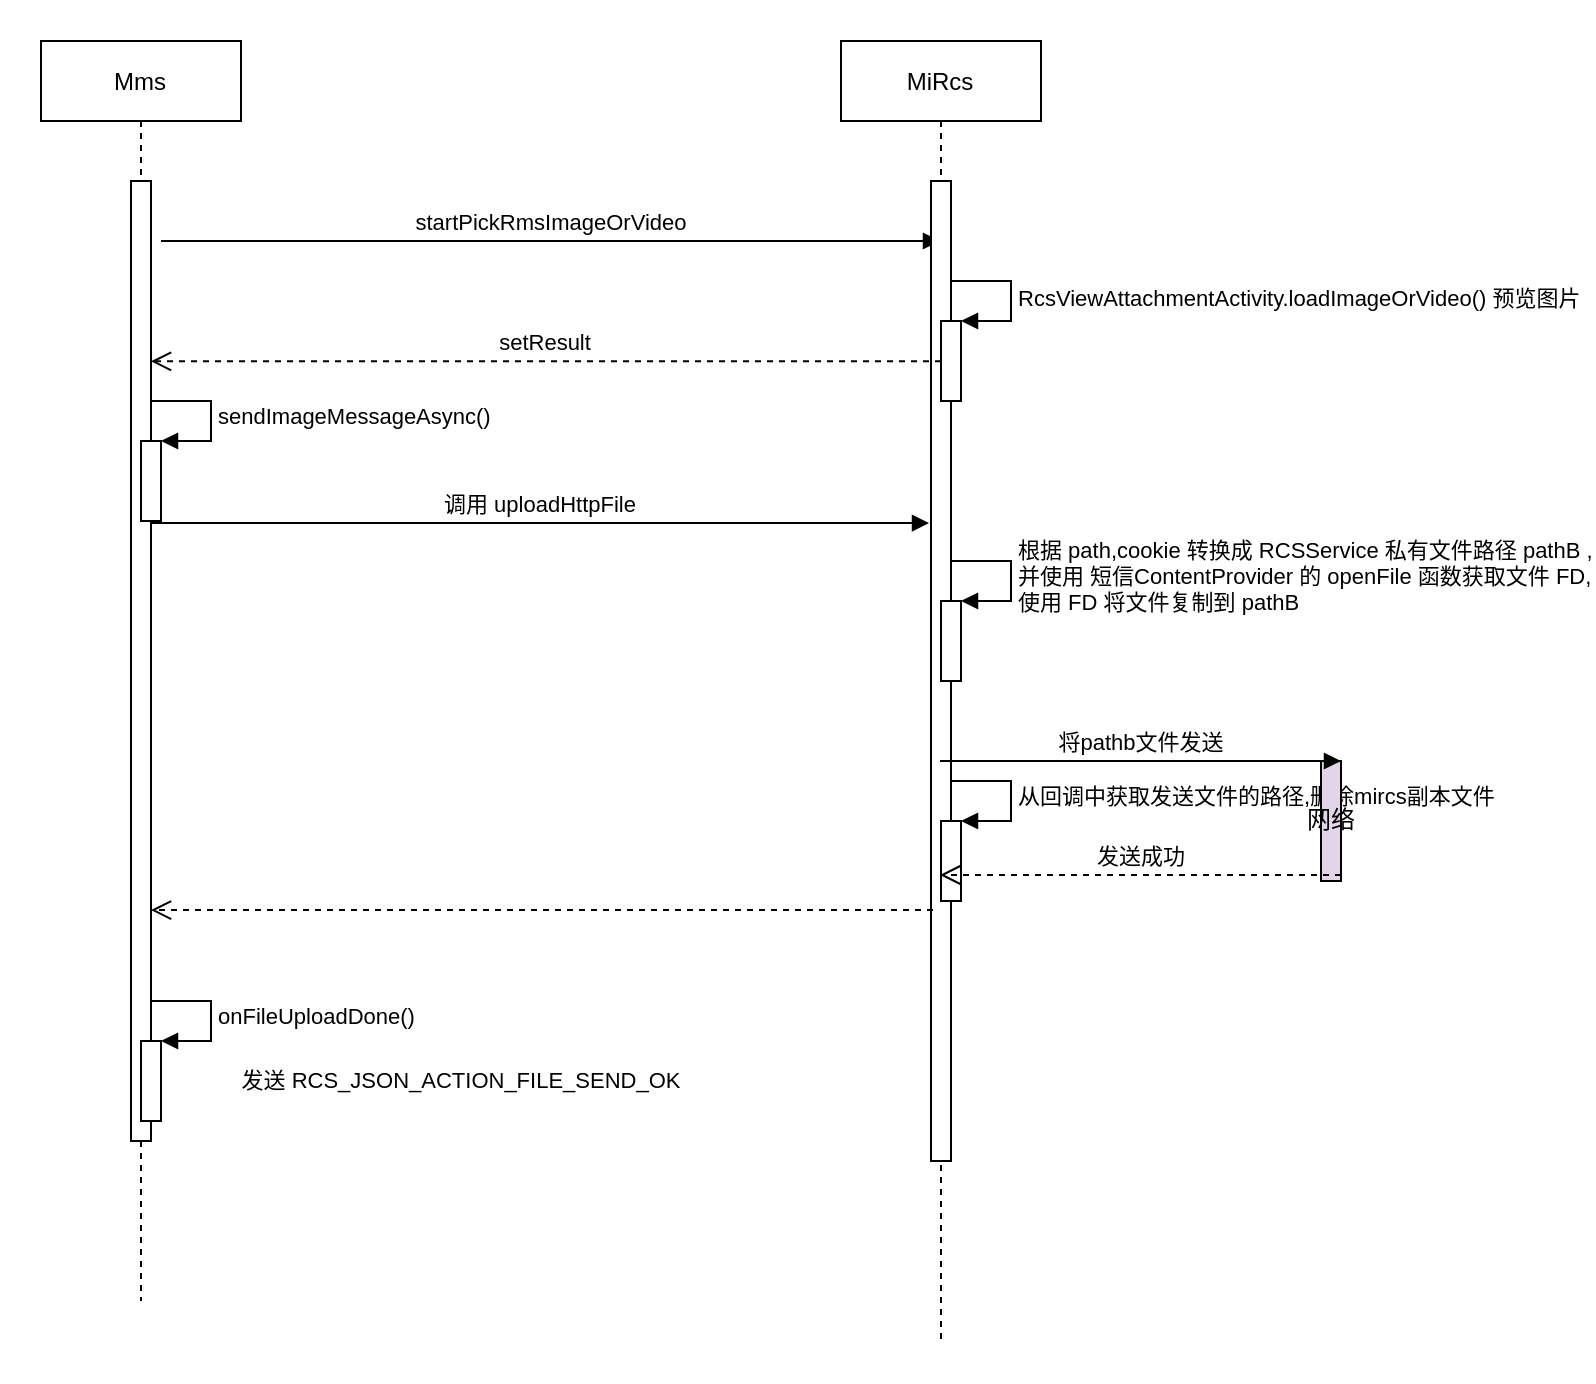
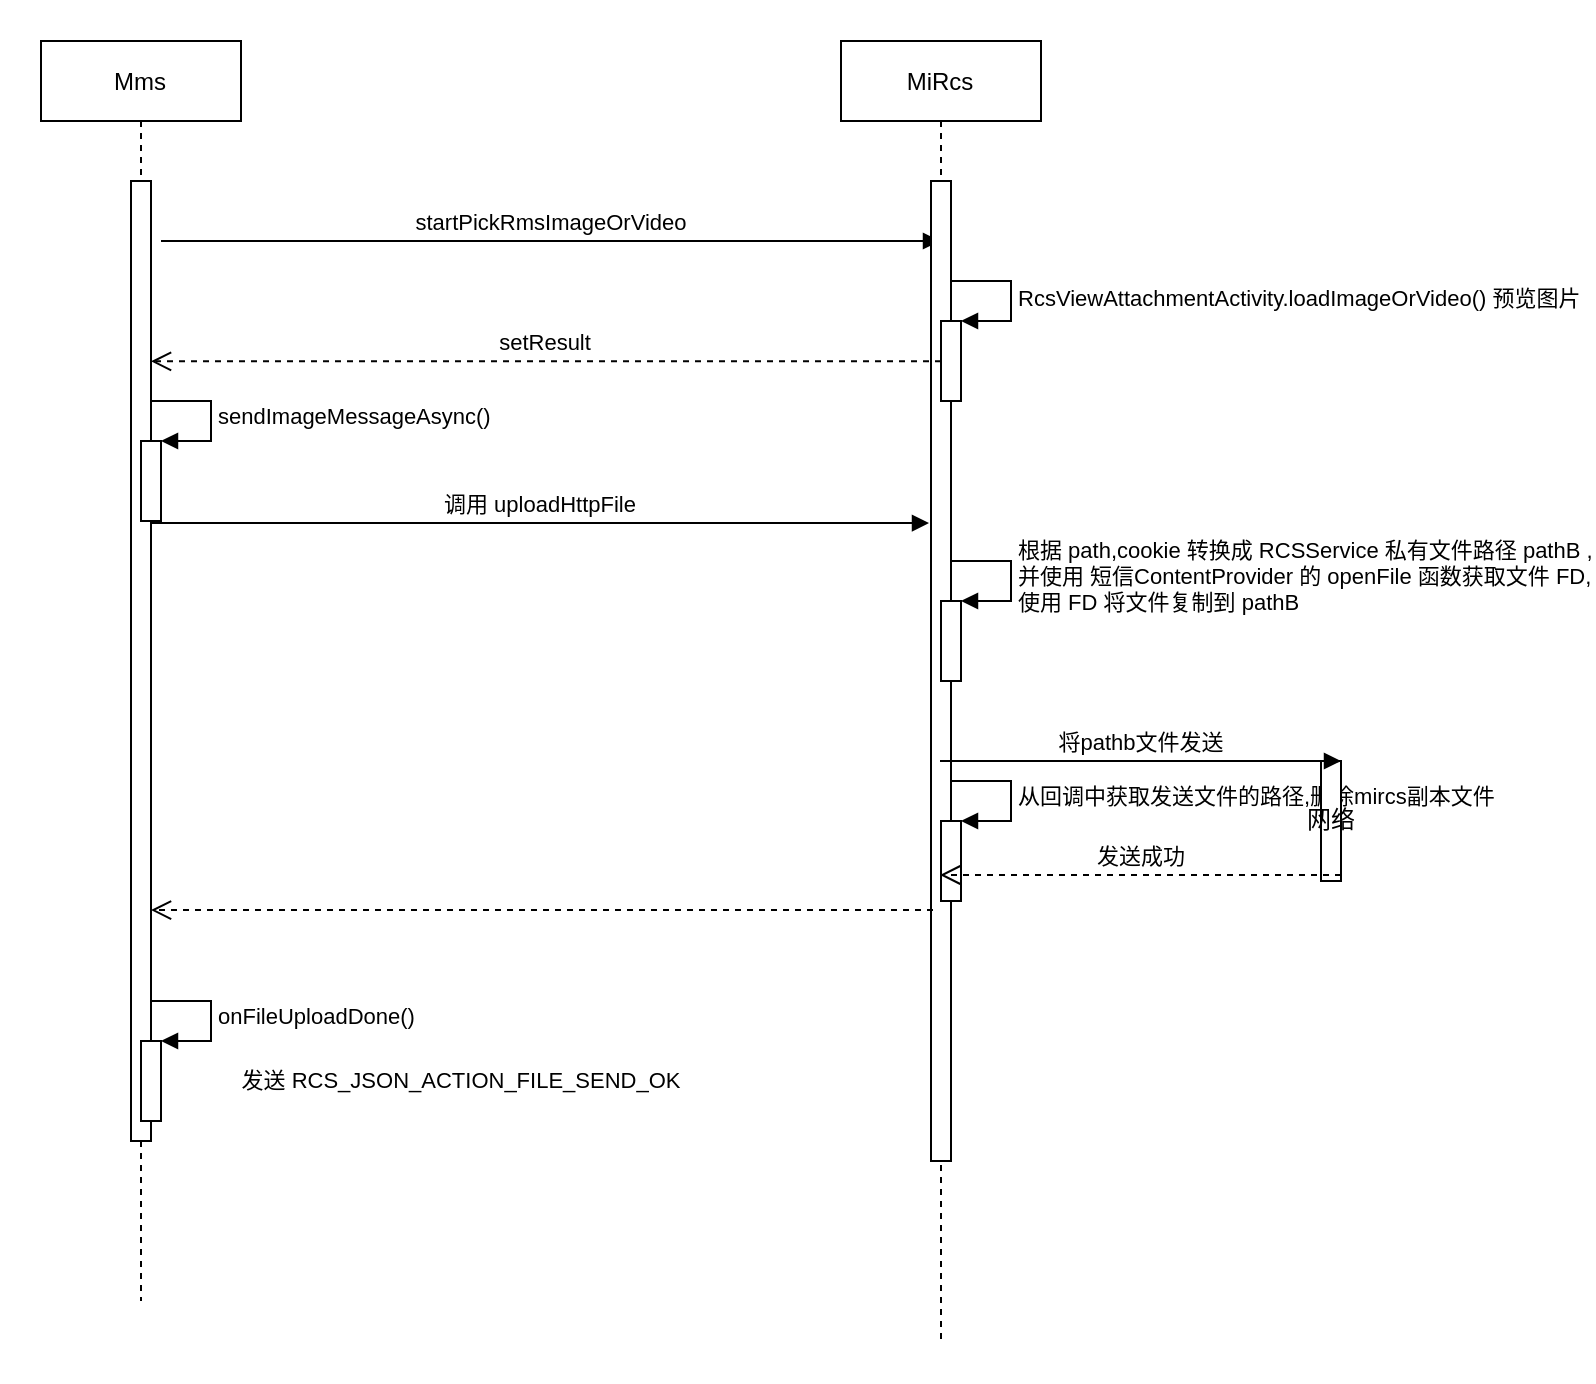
node "网络": fillcolor #e1d5e7 -> #ffffff
